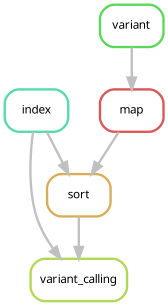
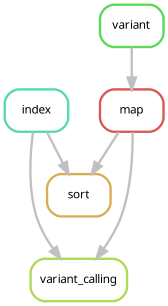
edge "sort" -> "variant_calling": now "map" -> "variant_calling"
